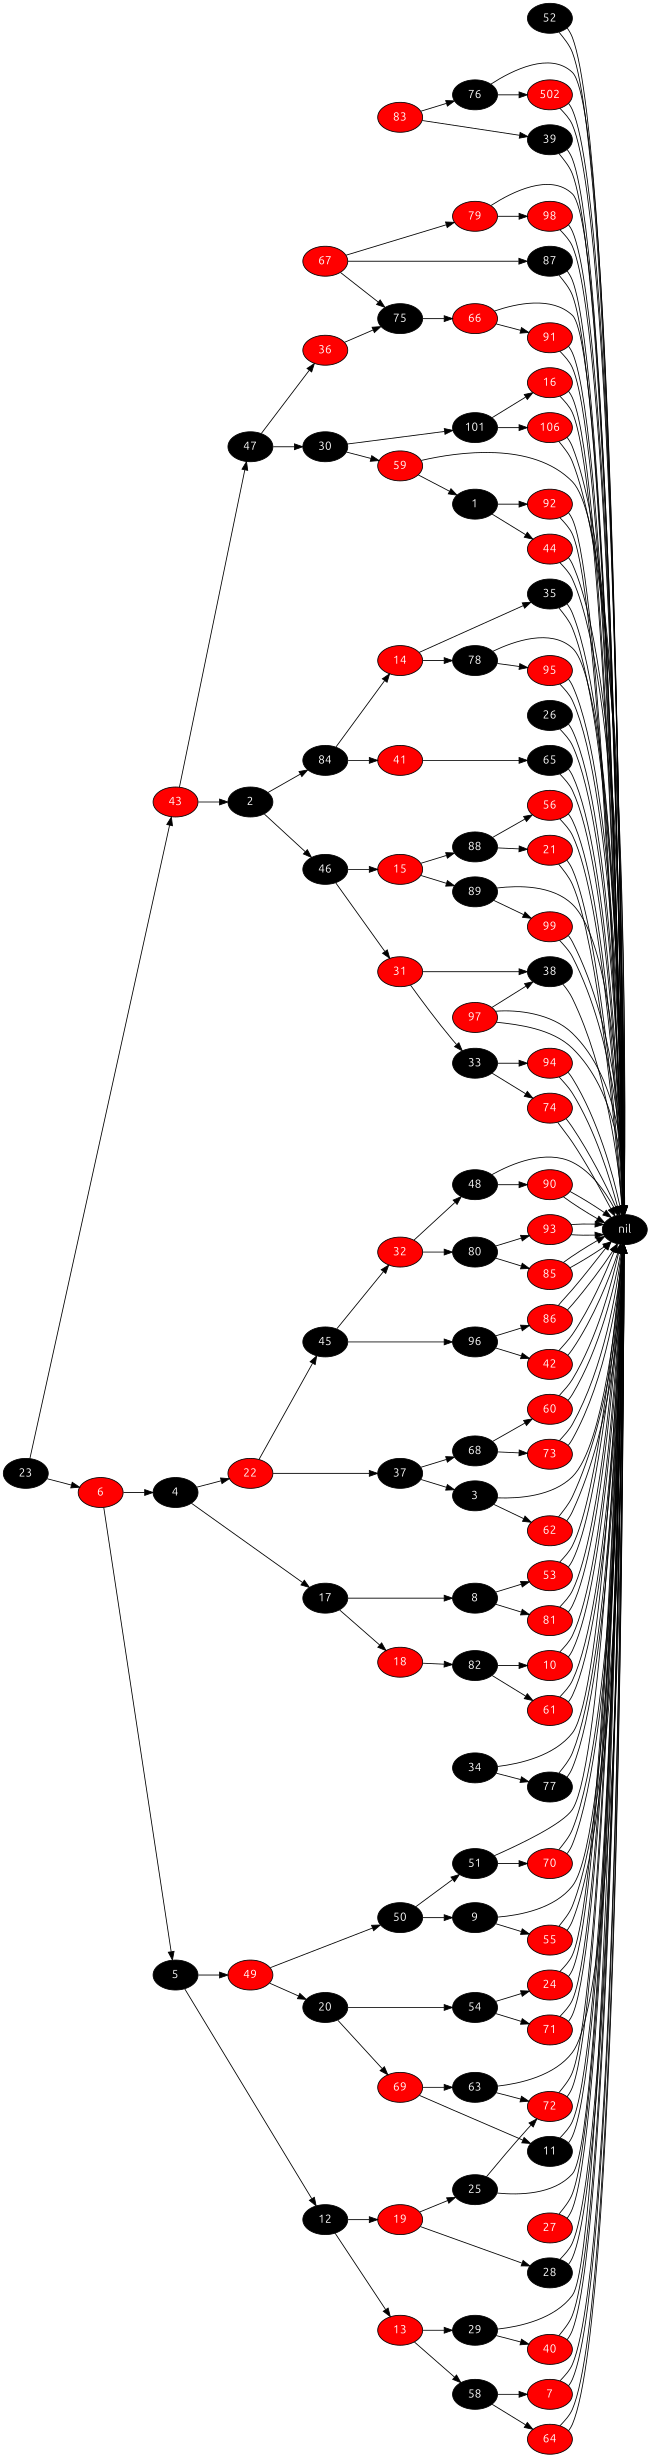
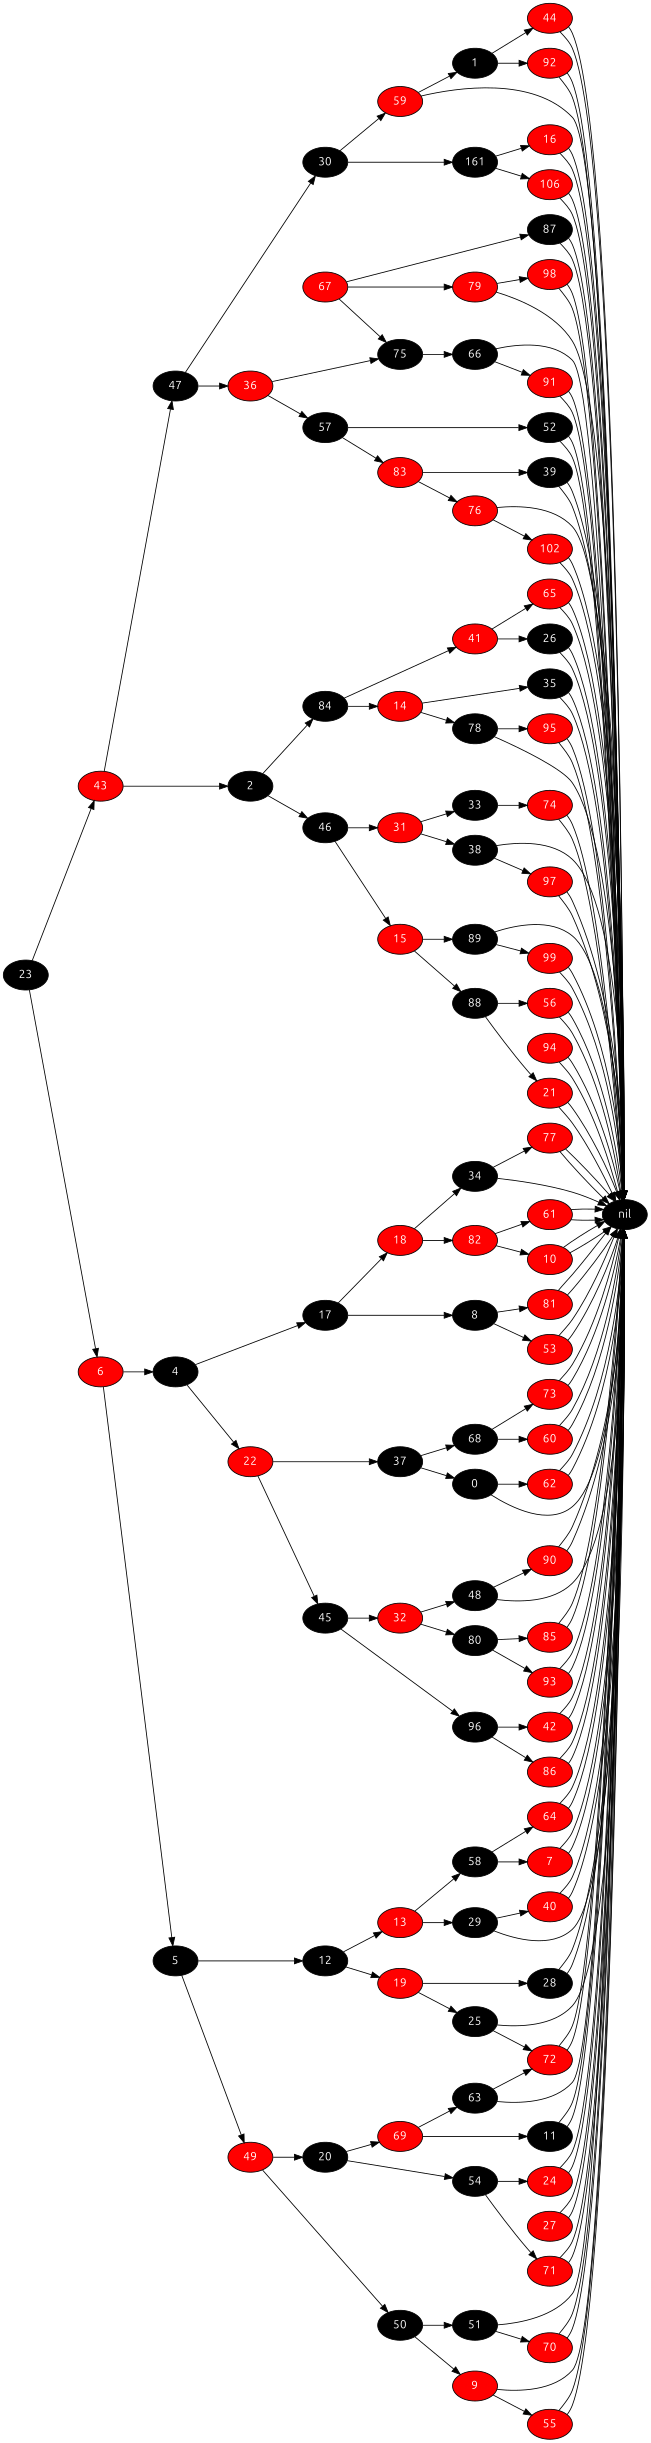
node "76": fillcolor black -> red
node "502": label "502" -> "102"
node "66": fillcolor red -> black
node "57": added
node "101": label "101" -> "161"
edge "41" -> "26": added
node "65": fillcolor black -> red
edge "97" -> "38": reversed
edge "33" -> "94": removed
edge "18" -> "34": added
node "3": label "3" -> "0"
node "82": fillcolor black -> red
node "77": fillcolor black -> red
node "9": fillcolor black -> red
